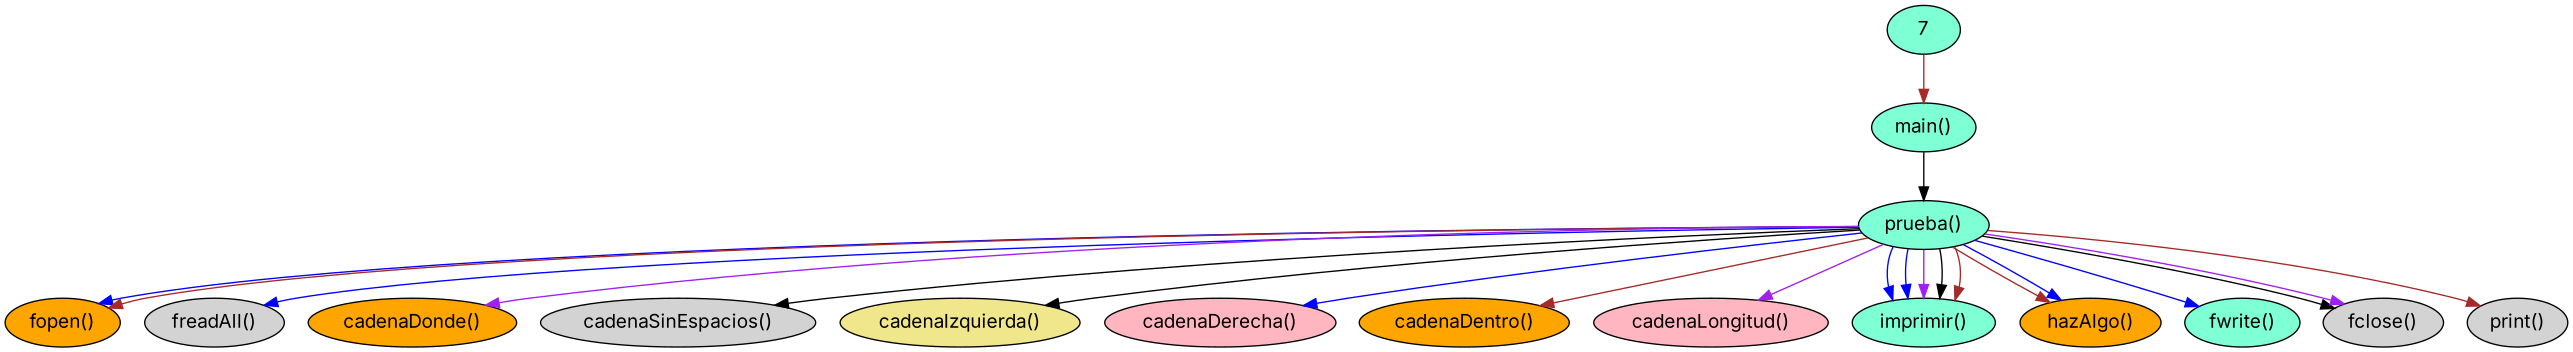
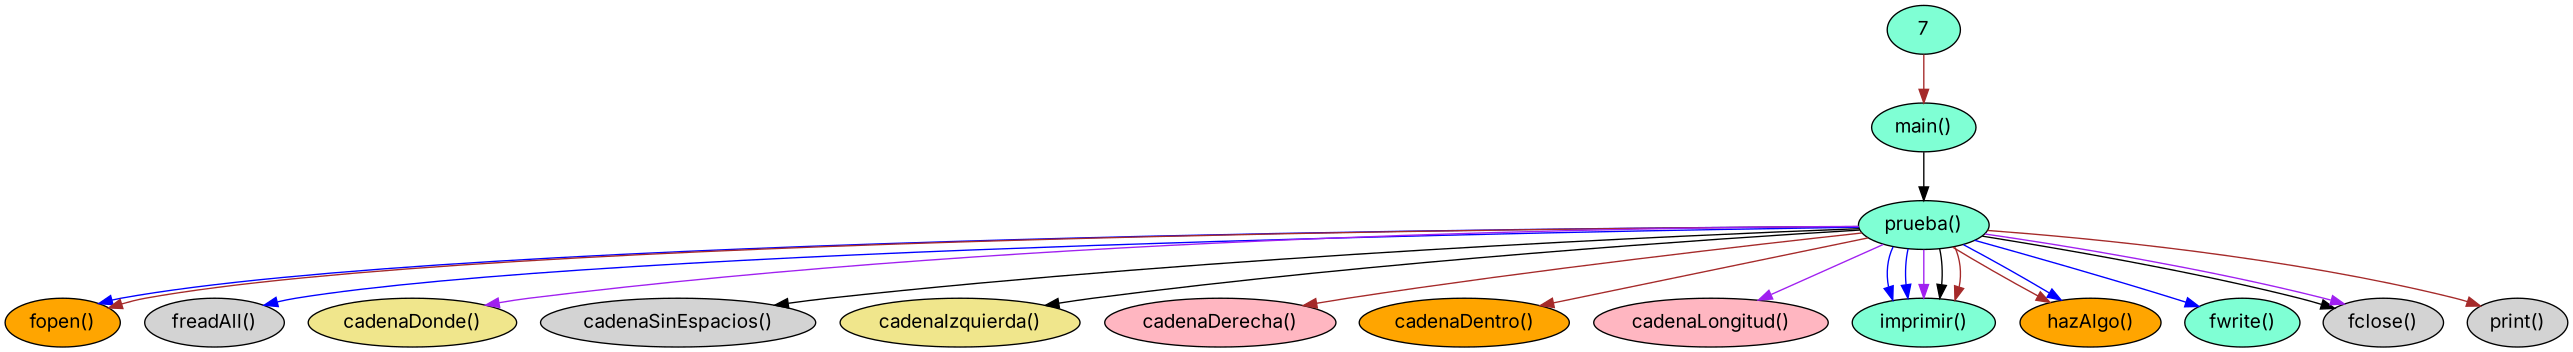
edge "prueba()" -> "cadenaDerecha()": color blue -> brown
node "cadenaDonde()": fillcolor orange -> khaki
